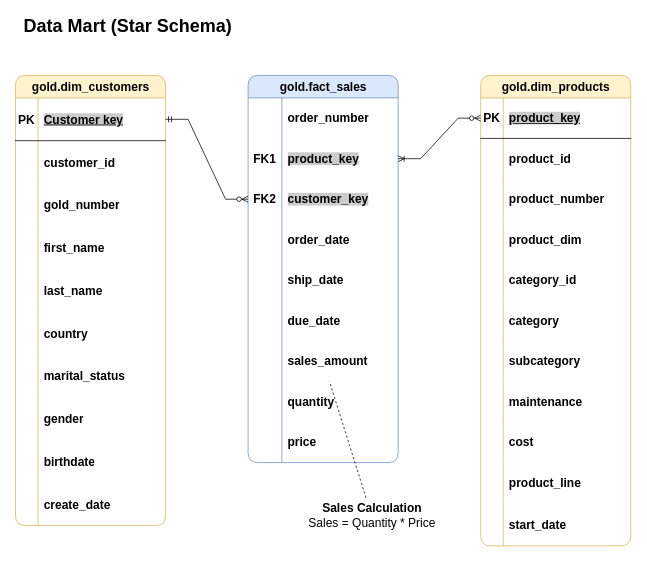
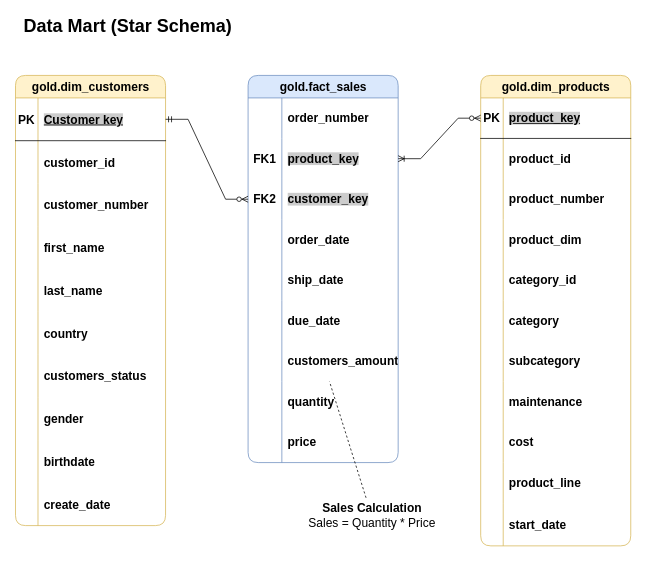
node "gold_number": label "gold_number" -> "customer_number"
node "sales_amount": label "sales_amount" -> "customers_amount"
node "marital_status": label "marital_status" -> "customers_status"
